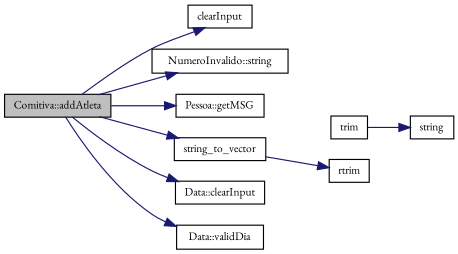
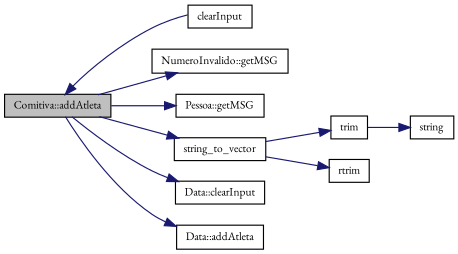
edge "Comitiva::addAtleta" -> "clearInput": reversed
node "NumeroInvalido::string": label "NumeroInvalido::string" -> "NumeroInvalido::getMSG"
edge "string_to_vector" -> "trim": added
node "Data::validDia": label "Data::validDia" -> "Data::addAtleta"
